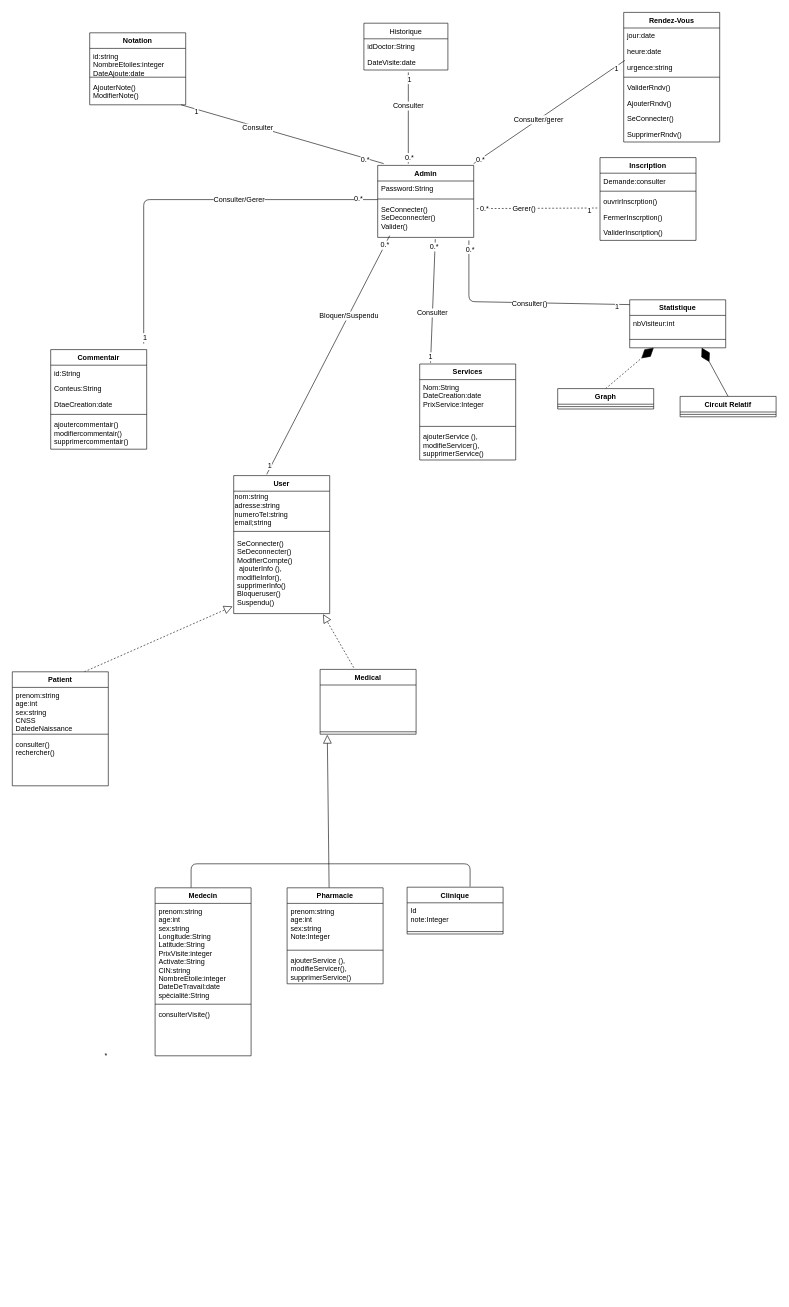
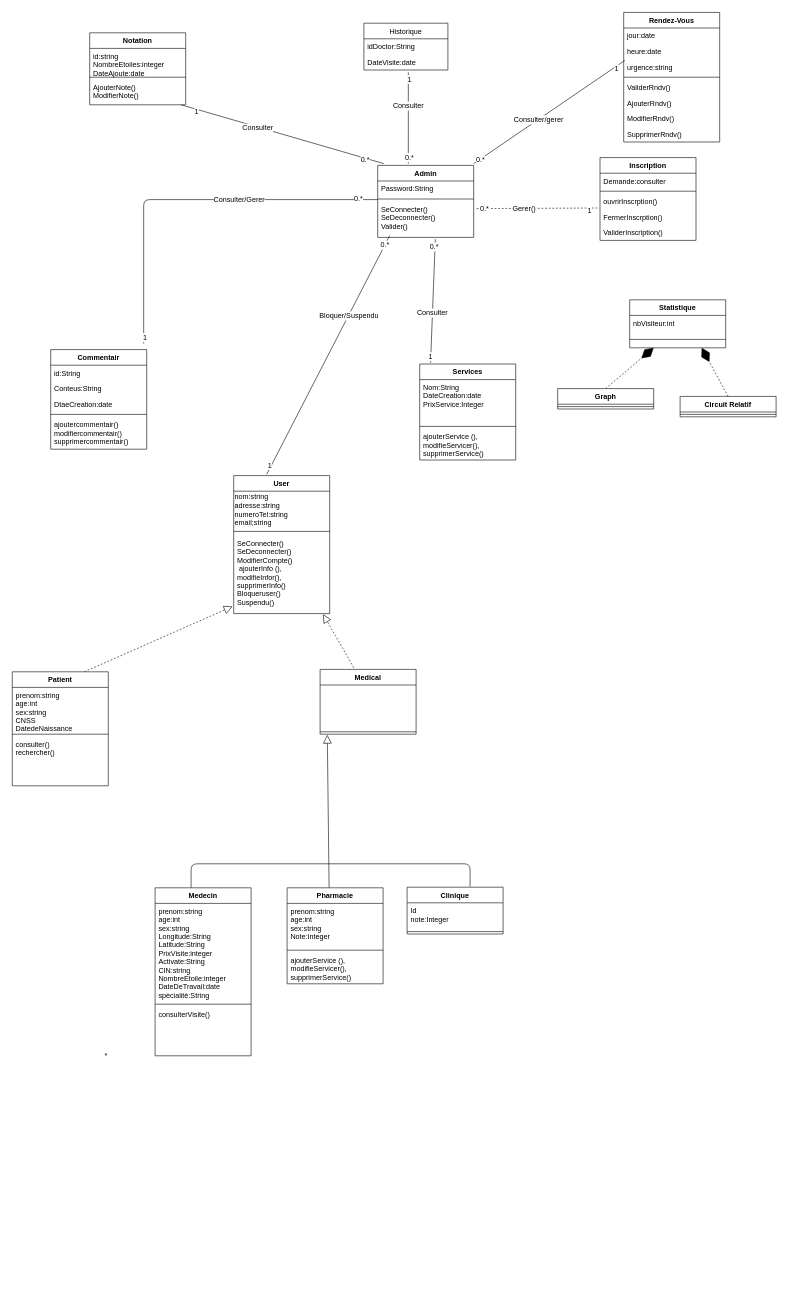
node "SeConnecter()": label "SeConnecter()" -> "ModifierRndv()"
edge "SeConnecter() SeDeconnecter() Valider()" -- "Statistique": removed, labels "0.*", "Consulter()", "1"
edge "Circuit Relatif" -> "Statistique": style solid -> dashed
